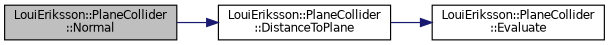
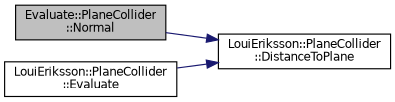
node "LouiEriksson::PlaneCollider ::Normal": label "LouiEriksson::PlaneCollider ::Normal" -> "Evaluate::PlaneCollider ::Normal"
edge "LouiEriksson::PlaneCollider ::DistanceToPlane" -> "LouiEriksson::PlaneCollider ::Evaluate": reversed
